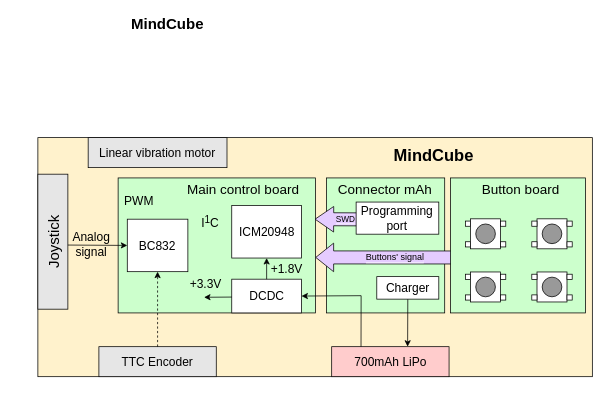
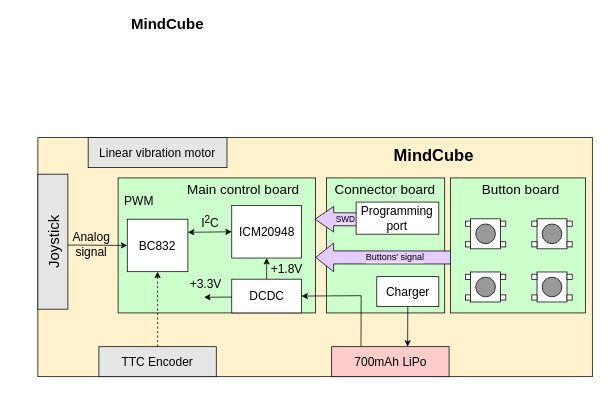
node "Connector mAh": label "Connector mAh" -> "Connector board"
node "I1C": label "I1C" -> "I2C"
edge "ICM20948" -- "BC832": added
node "Charger": size 62x23 -> 62x30
